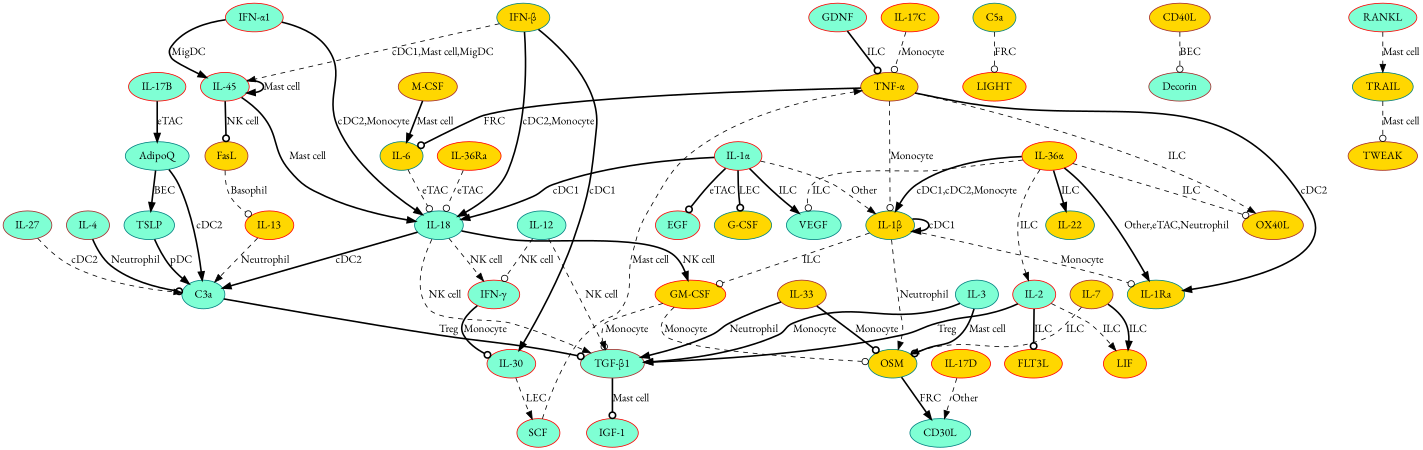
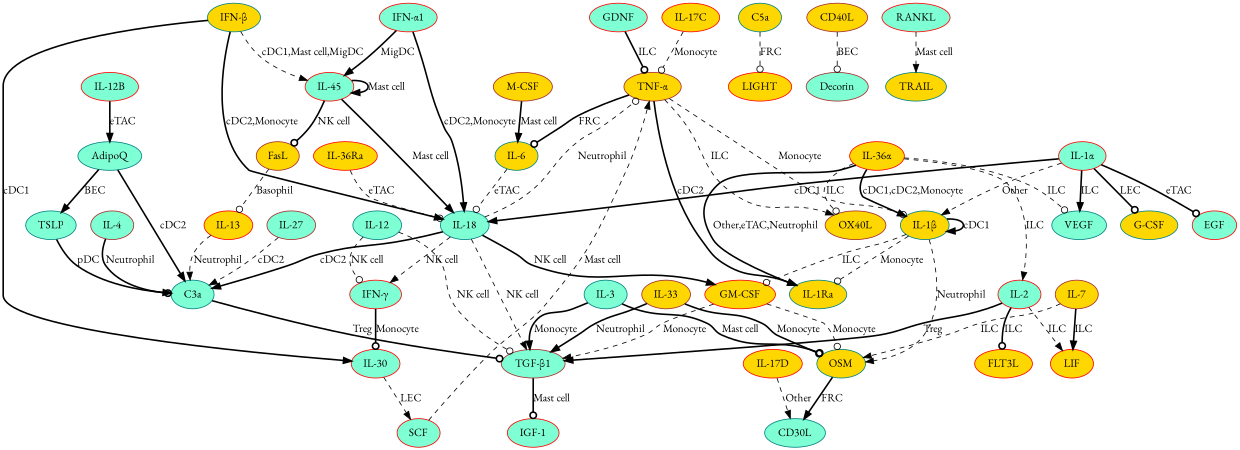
node "IL-17B": label "IL-17B" -> "IL-12B"
node "TWEAK": removed
edge "IL-18" -> "TNF-α": added, label "Neutrophil"
node "IL-22": removed
